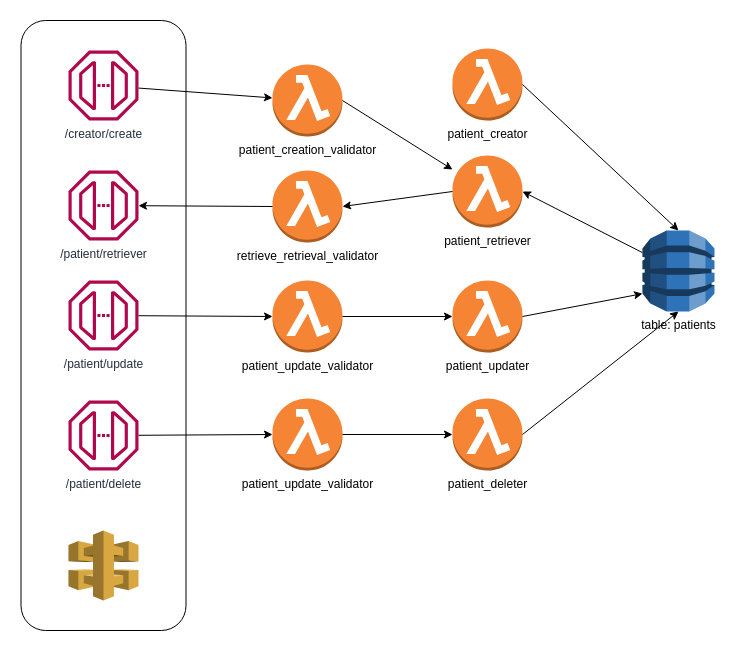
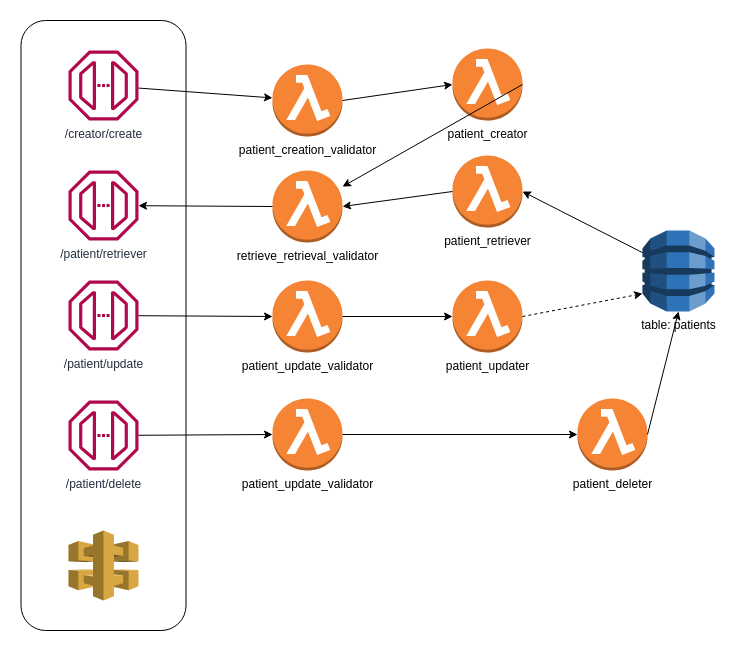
edge "patient_creation_validator" -> "patient_retriever": now "patient_creation_validator" -> "patient_creator"
edge "patient_creator" -> "table: patients": now "patient_creator" -> "retrieve_retrieval_validator"
edge "patient_updater" -> "table: patients": style solid -> dashed
node "patient_deleter": moved (488, 435) -> (613, 435)
